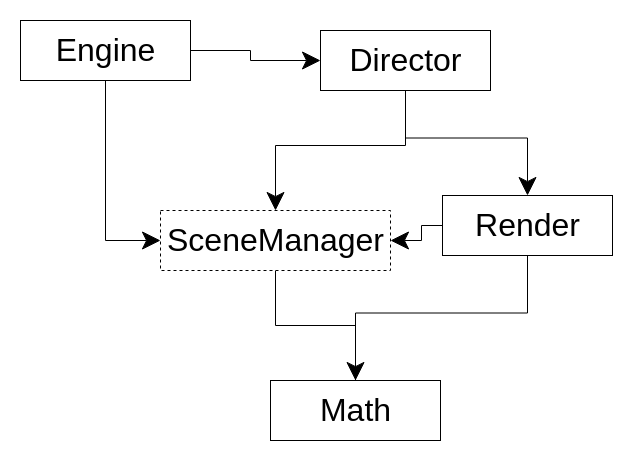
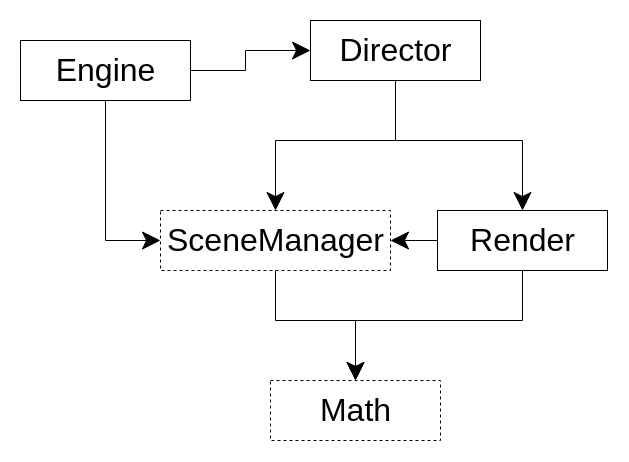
node "Engine": moved (106, 51) -> (106, 71)
node "Director": moved (406, 61) -> (396, 51)
node "Render": moved (528, 226) -> (523, 241)
edge "SceneManager" -- "Math": arrowhead none -> classic
node "Math": style solid -> dashed
